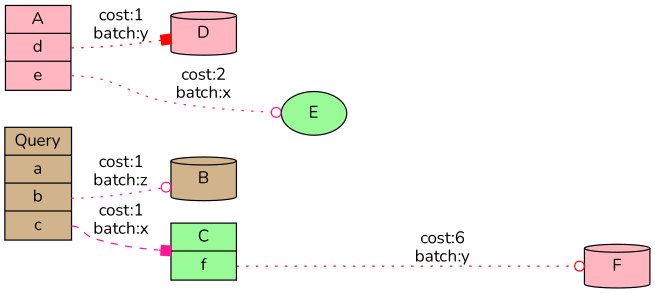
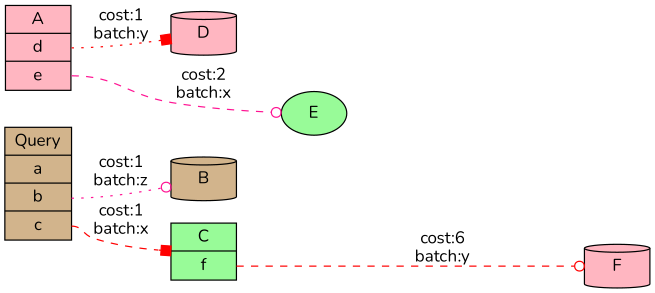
edge "A" -> "E": style dotted -> dashed
edge "Query" -> "C": color deeppink -> red
edge "C" -> "F": style dotted -> dashed
